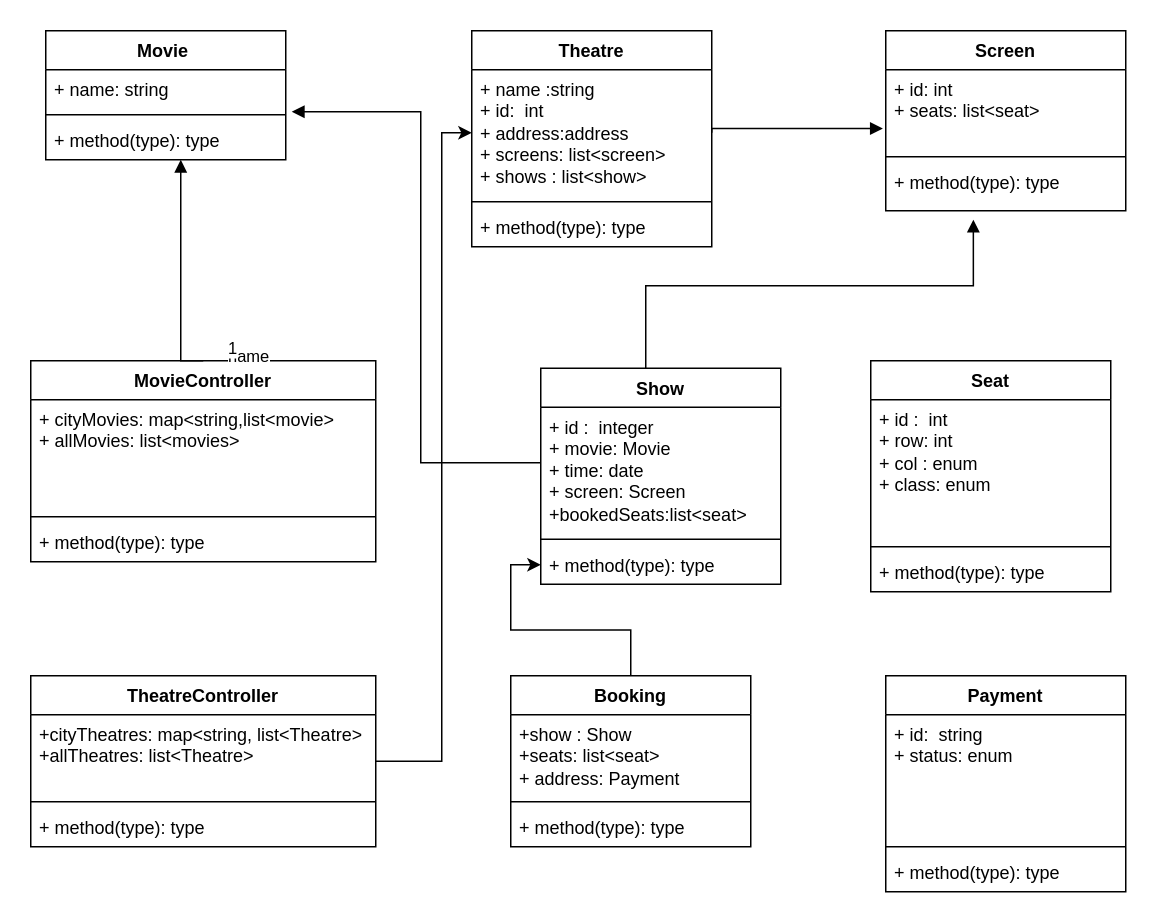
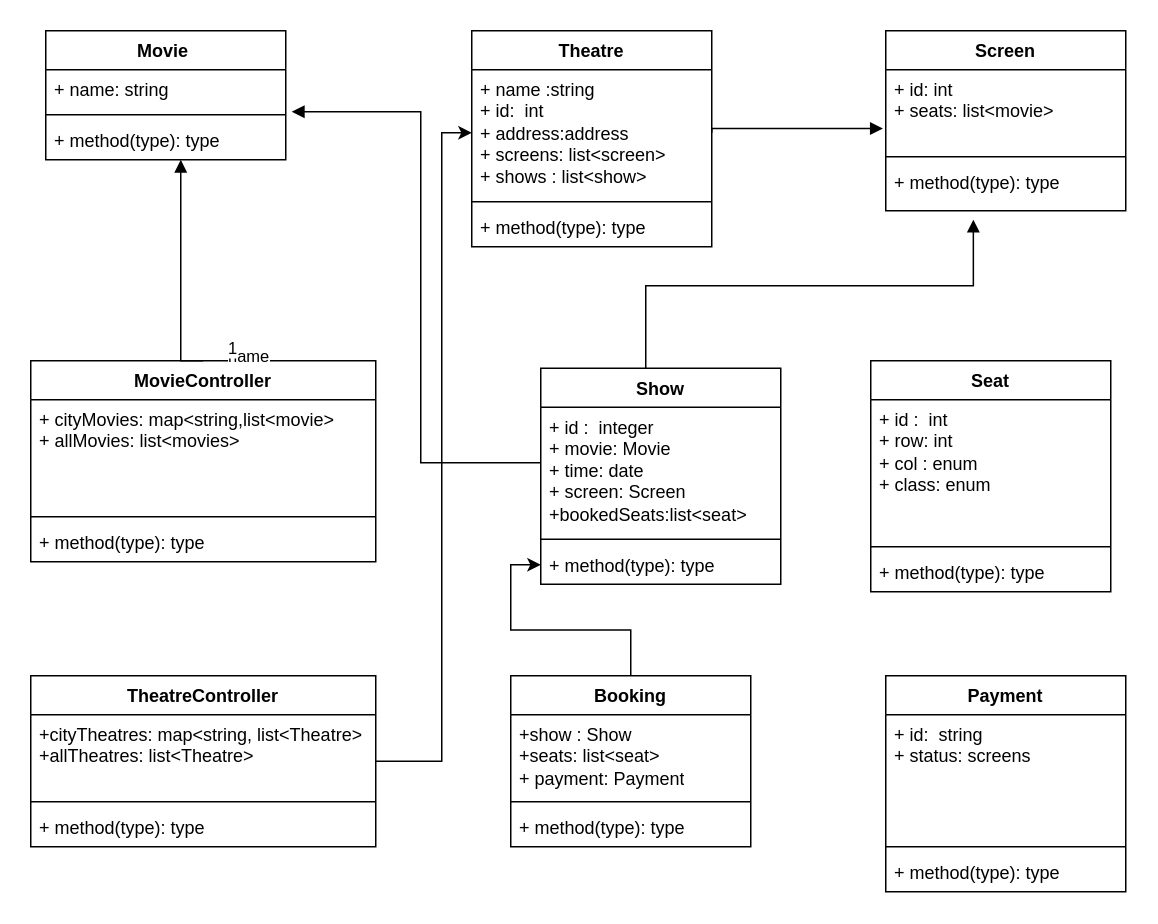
node "+ id: int + seats: list<seat>": label "+ id: int + seats: list<seat>" -> "+ id: int + seats: list<movie>"
node "+ id: string + status: enum": label "+ id: string + status: enum" -> "+ id: string + status: screens"
node "+show : Show +seats: list<seat> + address: Payment": label "+show : Show +seats: list<seat> + address: Payment" -> "+show : Show +seats: list<seat> + payment: Payment"
